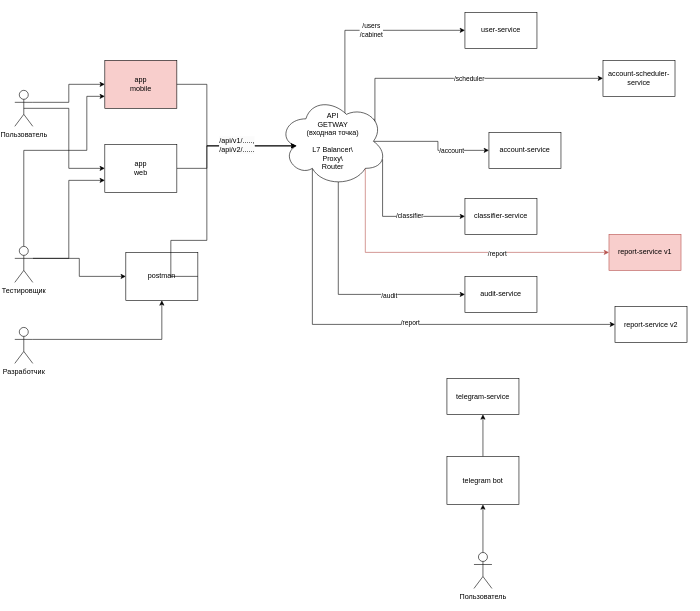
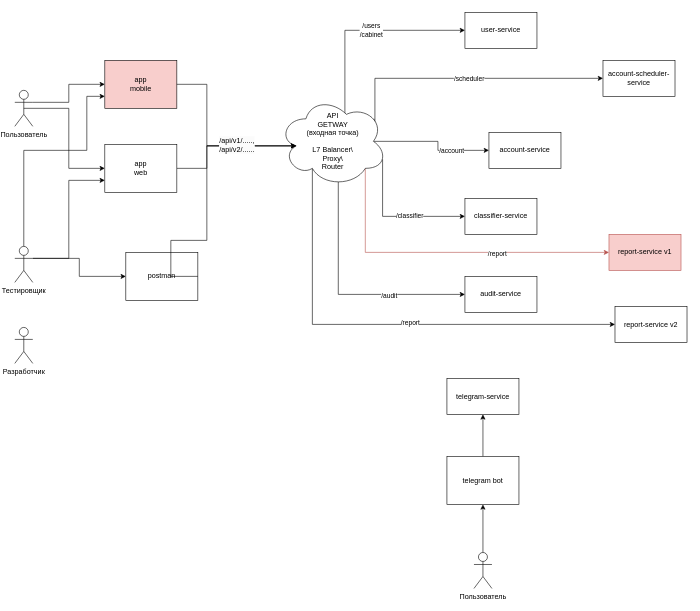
edge "Разработчик" -> "postman": removed
